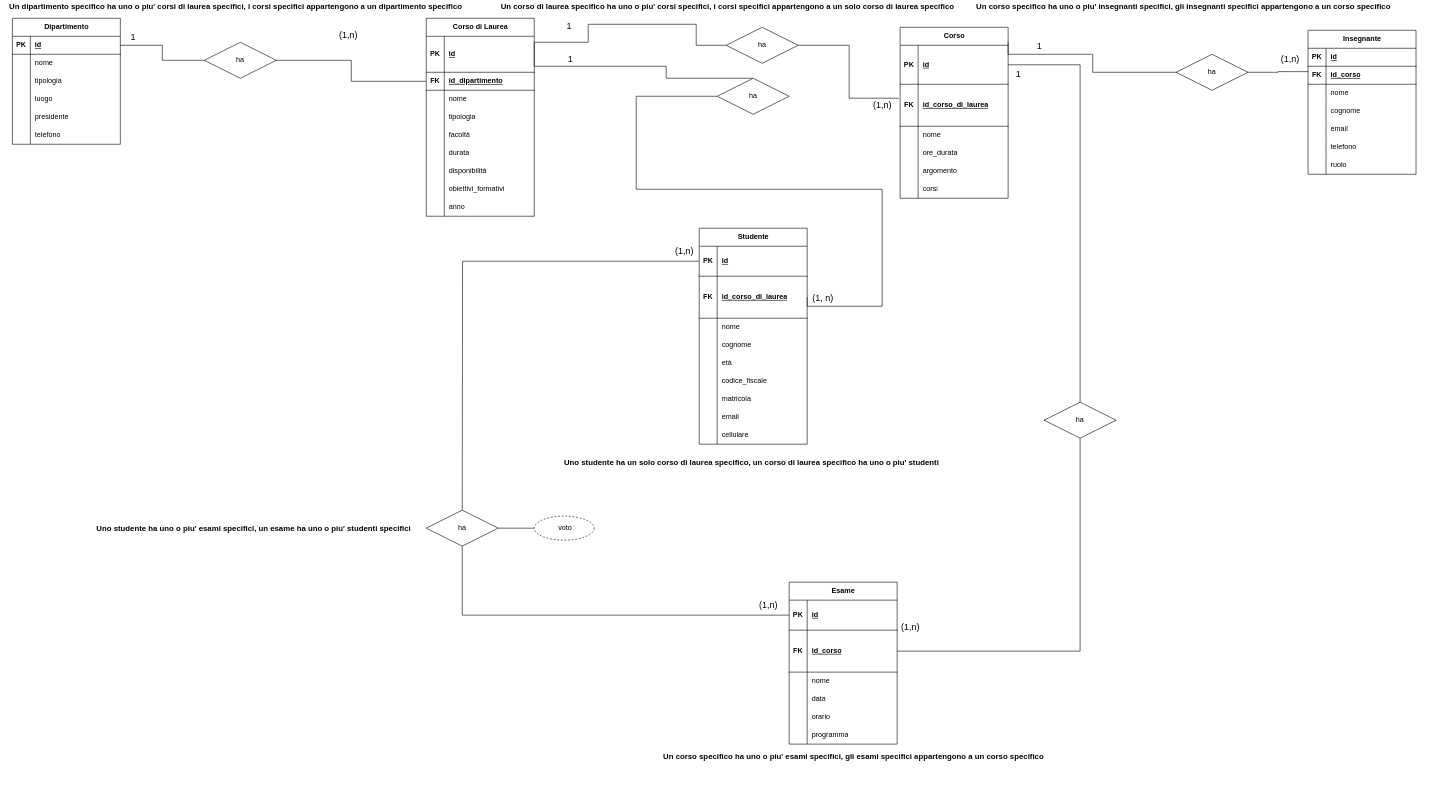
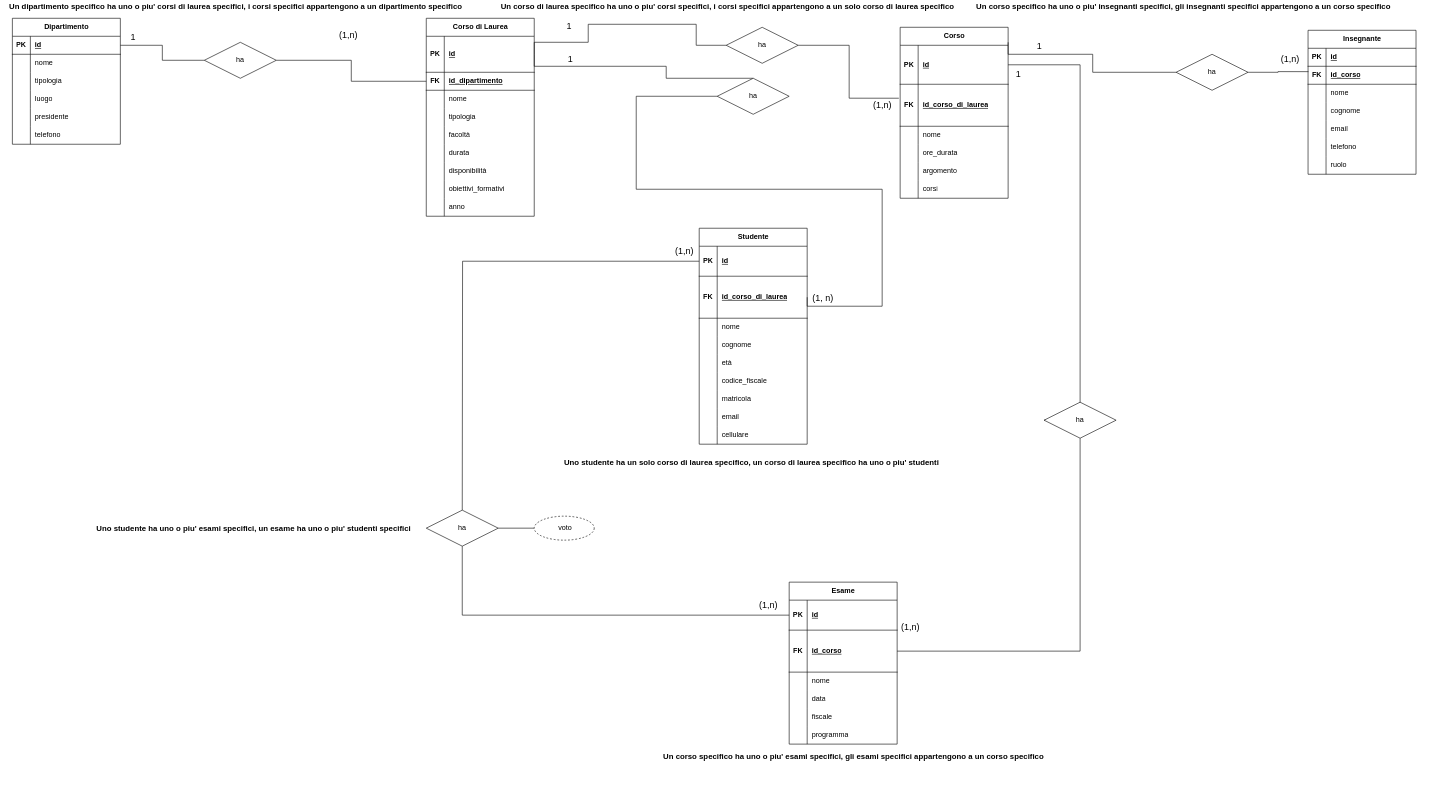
node "orario": label "orario" -> "fiscale"
